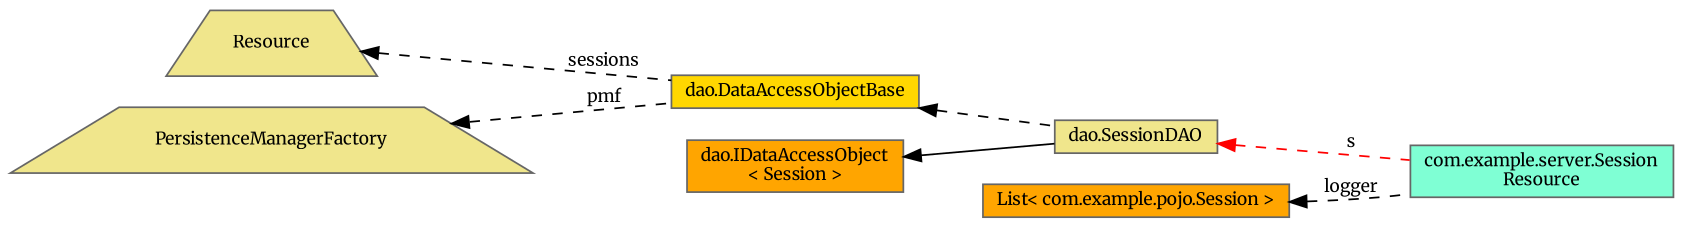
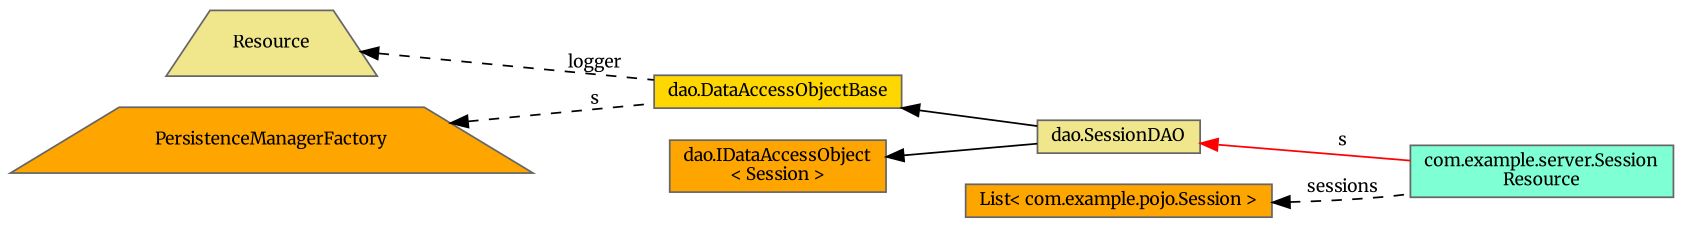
edge "dao.DataAccessObjectBase" -> "Resource": label " sessions" -> " logger"
edge "dao.DataAccessObjectBase" -> "PersistenceManagerFactory": label " pmf" -> " s"
edge "dao.SessionDAO" -> "dao.DataAccessObjectBase": style dashed -> solid
node "PersistenceManagerFactory": fillcolor khaki -> orange
edge "com.example.server.Session Resource" -> "dao.SessionDAO": style dashed -> solid
edge "com.example.server.Session Resource" -> "List< com.example.pojo.Session >": label " logger" -> " sessions"
